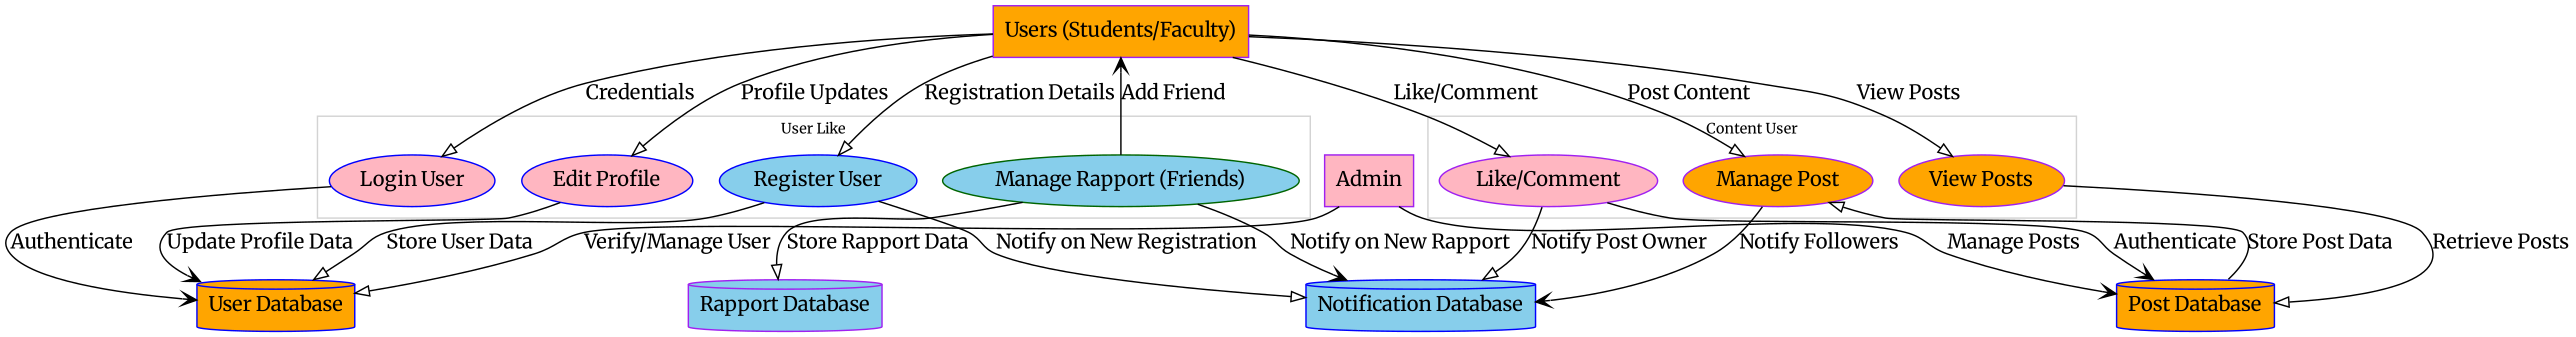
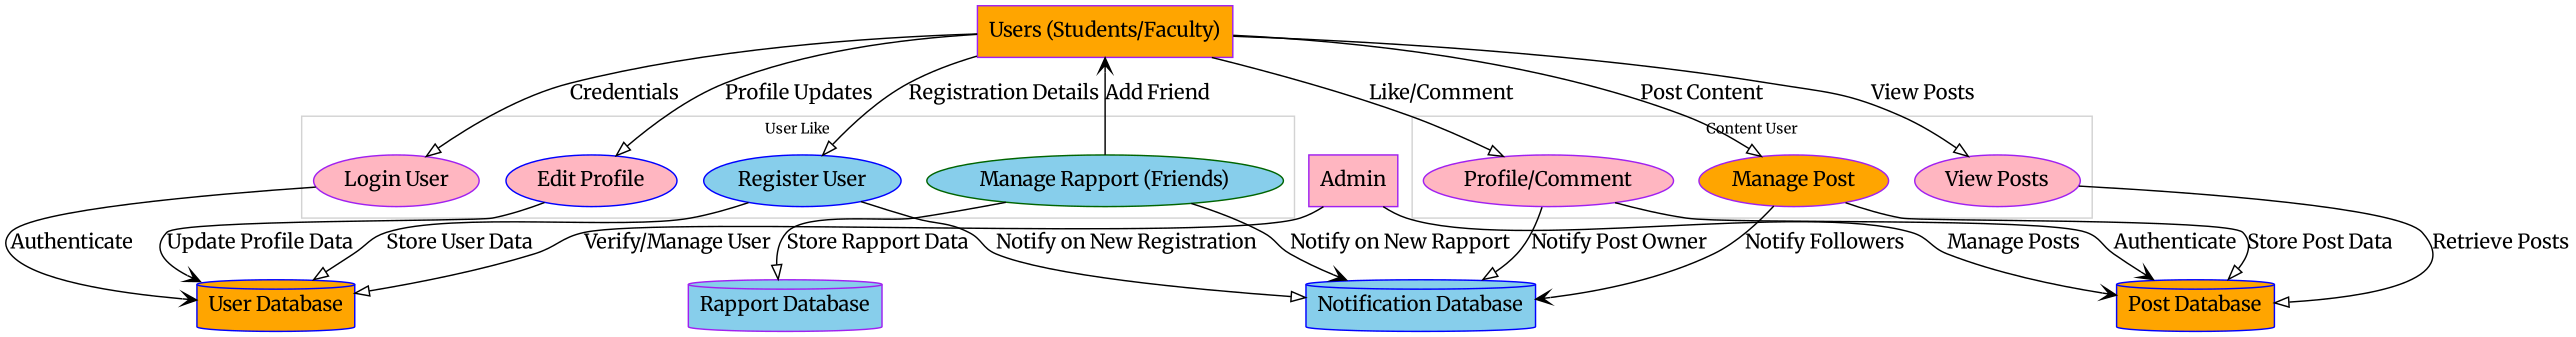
node "Login User": color blue -> purple
node "Like/Comment": label "Like/Comment" -> "Profile/Comment"
node "View Posts": fillcolor orange -> lightpink
edge "Post Database" -> "Manage Post": reversed
